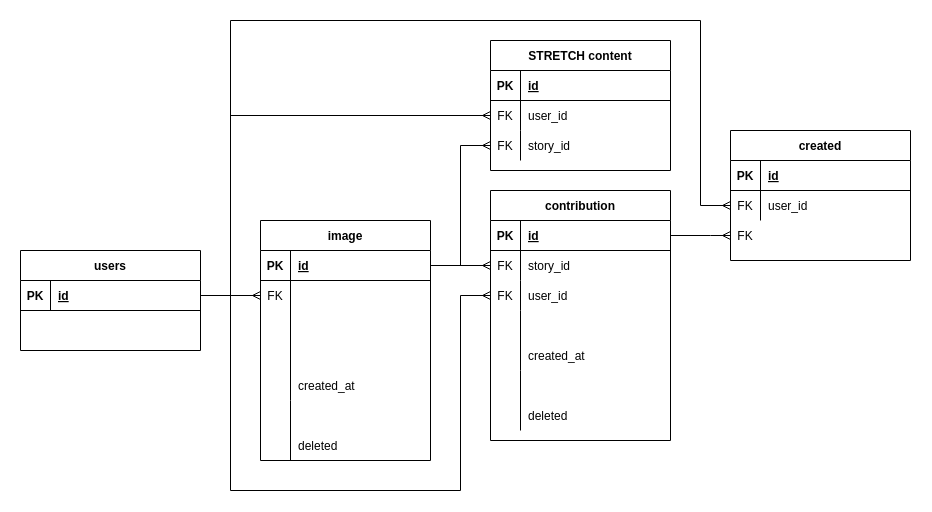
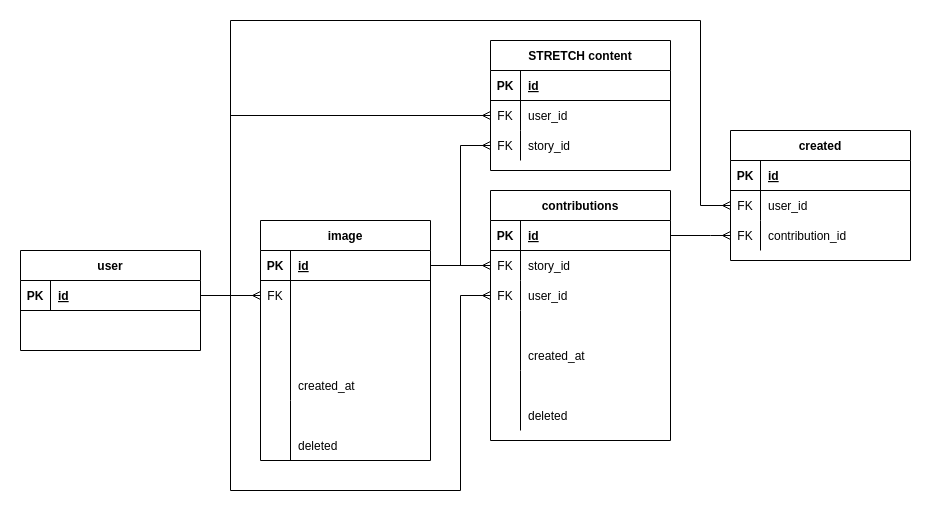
node "contribution": label "contribution" -> "contributions"
node "contribution_id": added
node "users": label "users" -> "user"
